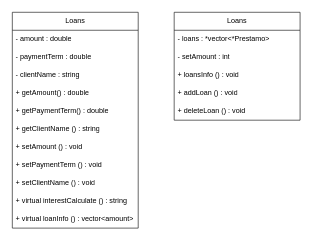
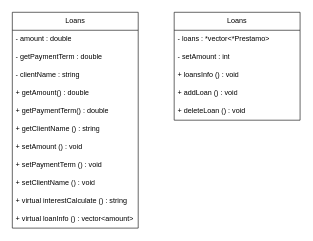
node "- paymentTerm : double": label "- paymentTerm : double" -> "- getPaymentTerm : double"
